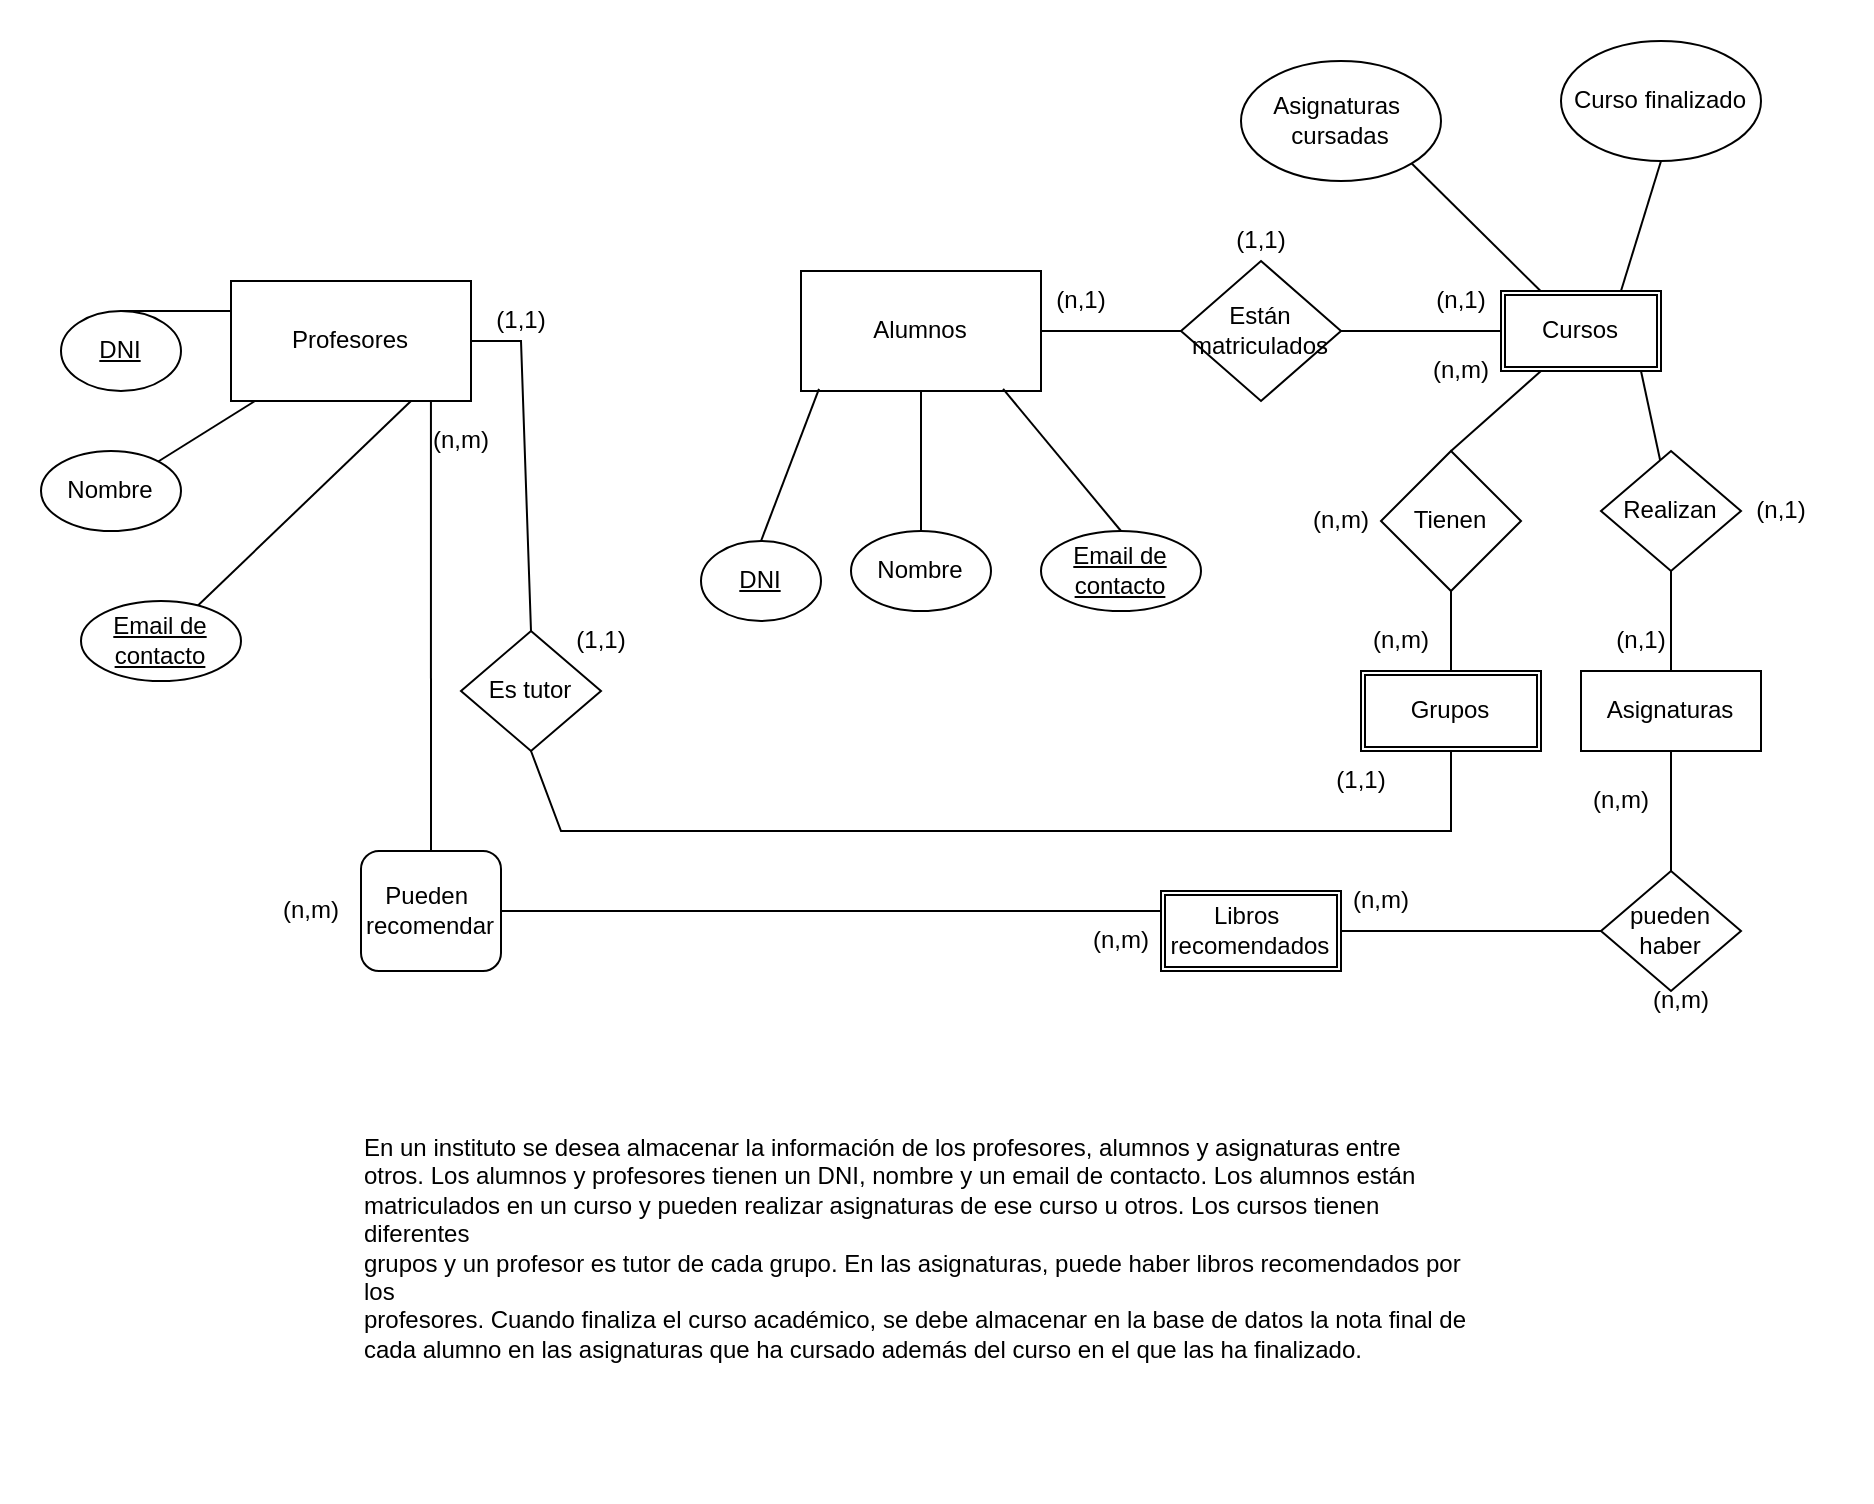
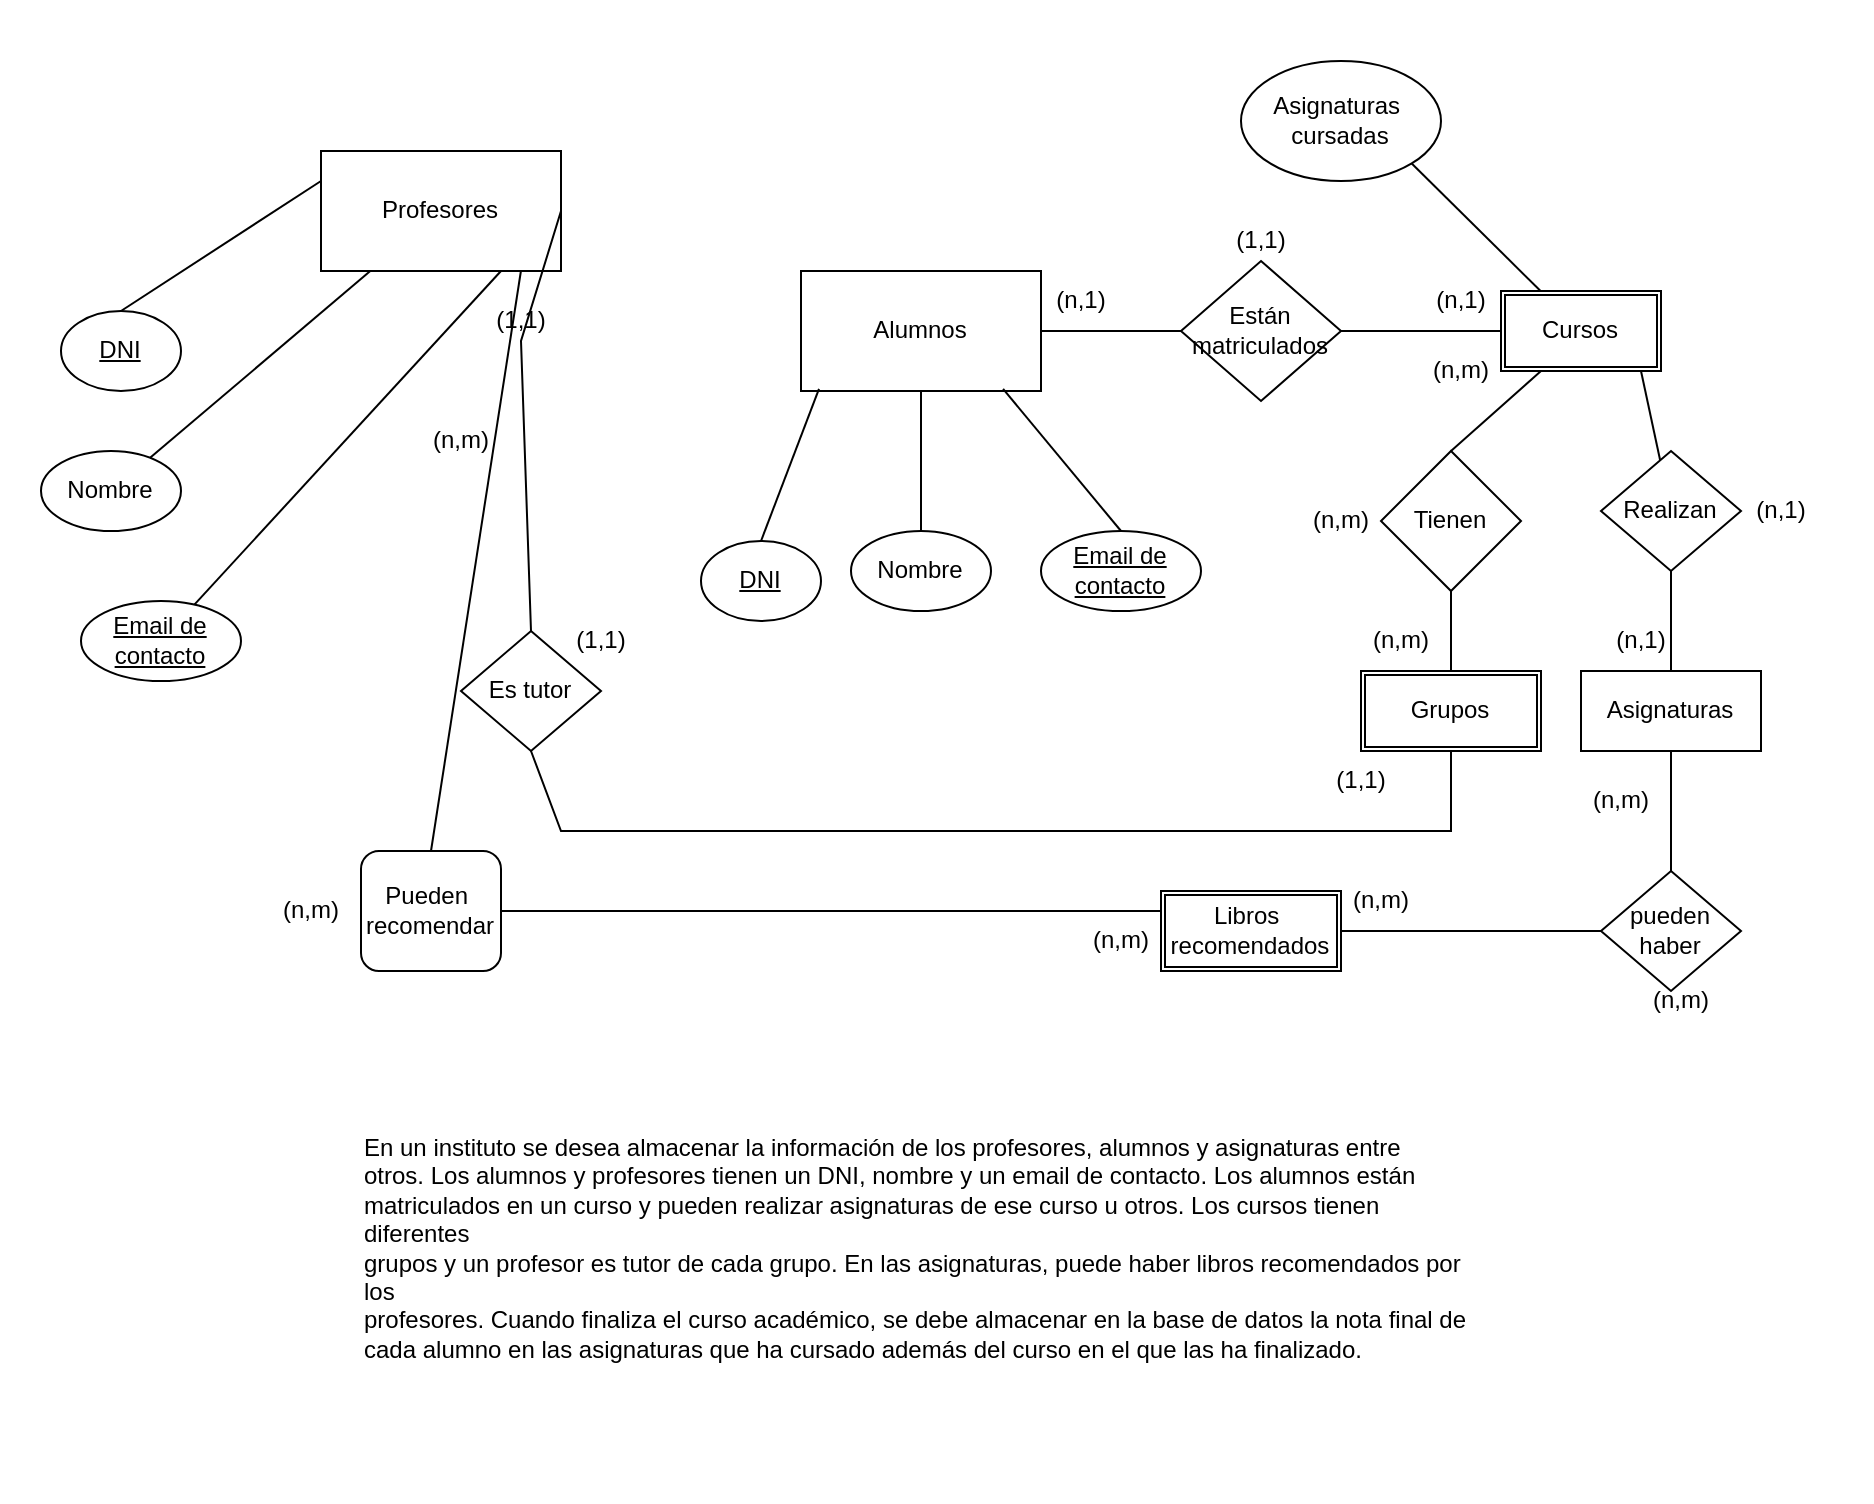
node "Curso finalizado": removed
edge "Curso finalizado" -- "Cursos": removed
node "Profesores": moved (351, 341) -> (441, 211)
